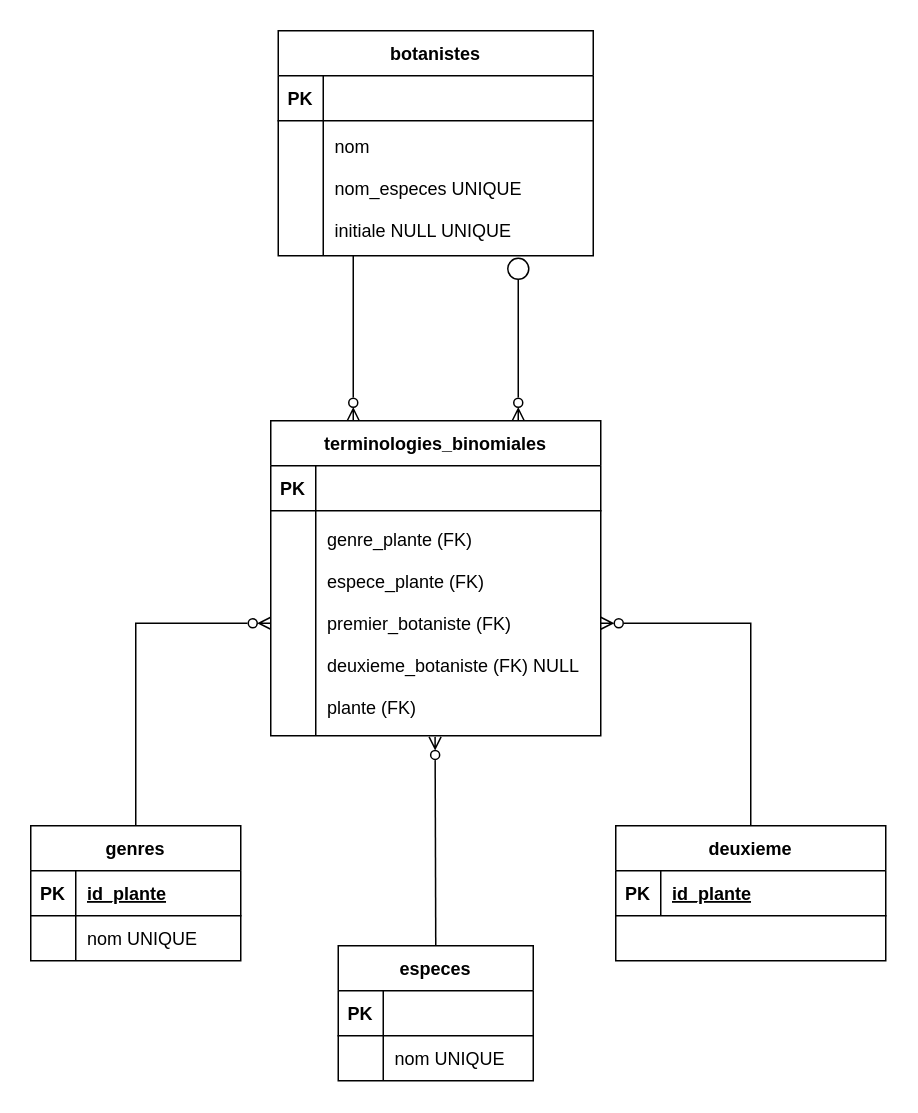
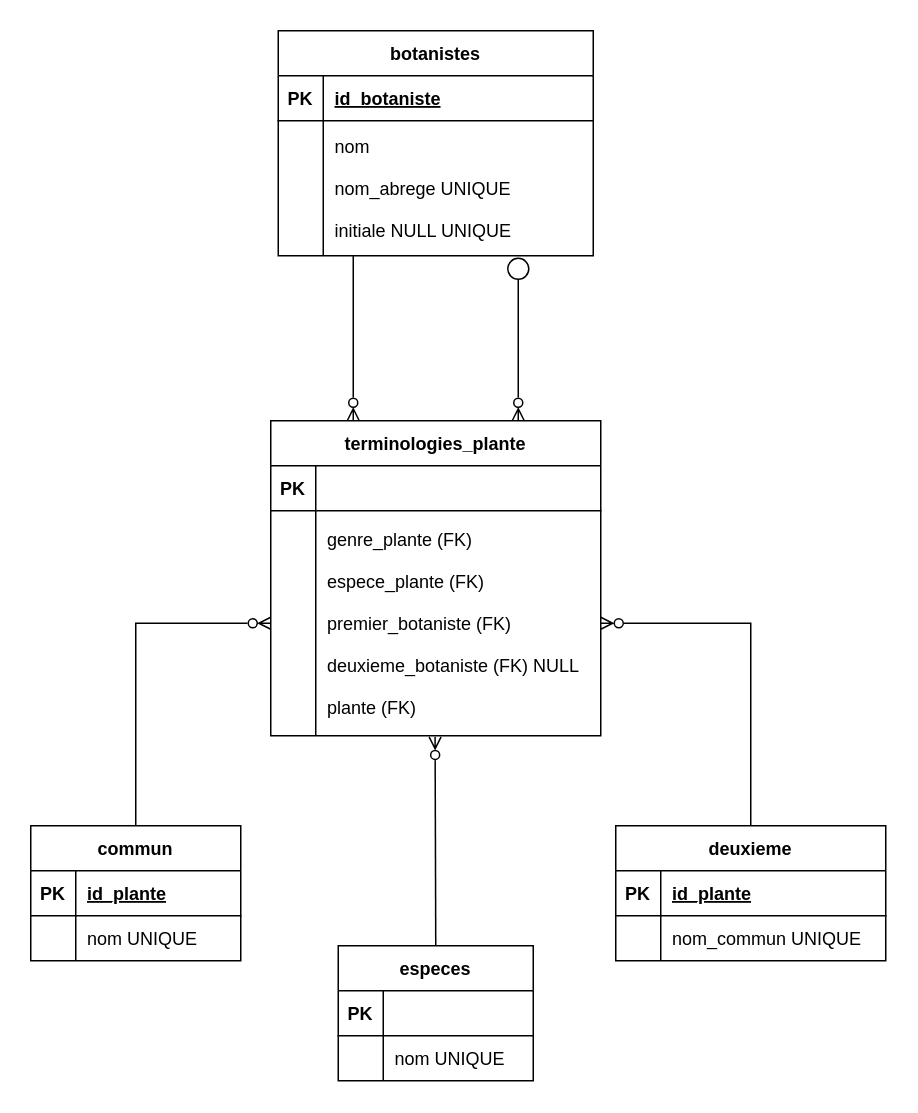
node "id_botaniste": added
node "nom nom_especes UNIQUE initiale NULL UNIQUE": label "nom nom_especes UNIQUE initiale NULL UNIQUE" -> "nom nom_abrege UNIQUE initiale NULL UNIQUE"
node "terminologies_binomiales": label "terminologies_binomiales" -> "terminologies_plante"
node "genres": label "genres" -> "commun"
node "nom_commun UNIQUE": added
